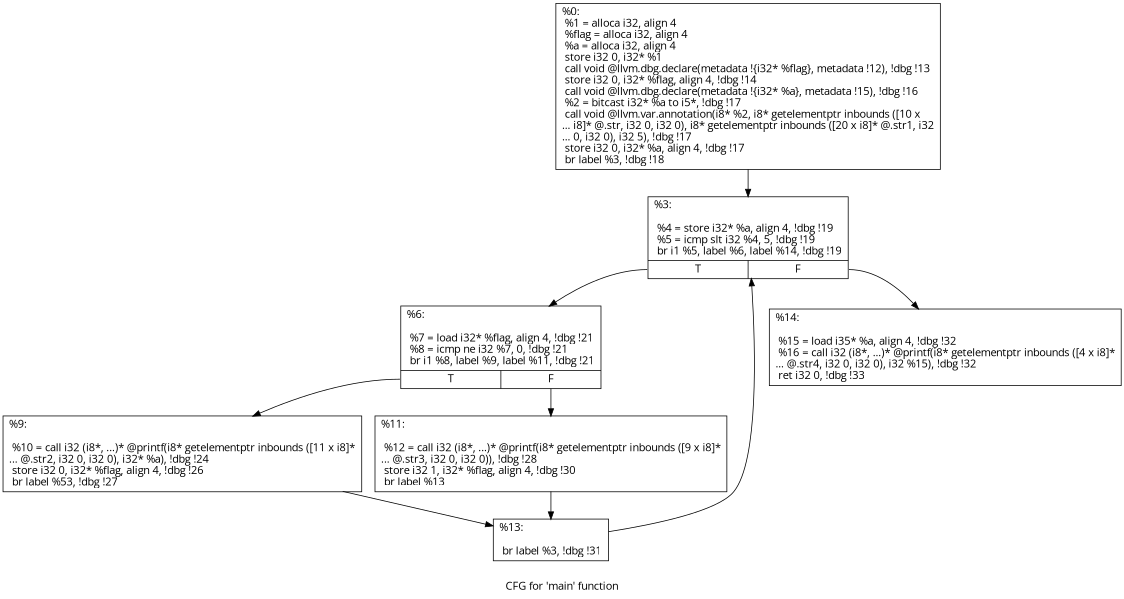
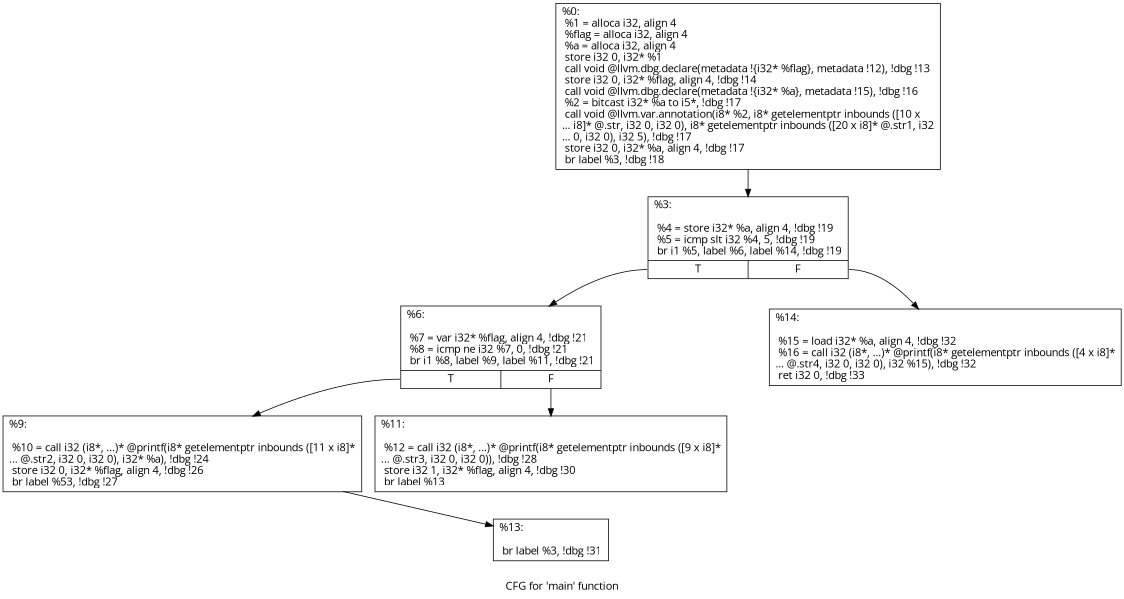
node "%6:": text "%7 = load i32* %flag, align 4, !dbg !21" -> "%7 = var i32* %flag, align 4, !dbg !21"
node "%14:": text "%15 = load i35* %a, align 4, !dbg !32" -> "%15 = load i32* %a, align 4, !dbg !32"
edge "%13:" -> "%3:": removed
edge "%11:" -> "%13:": removed
